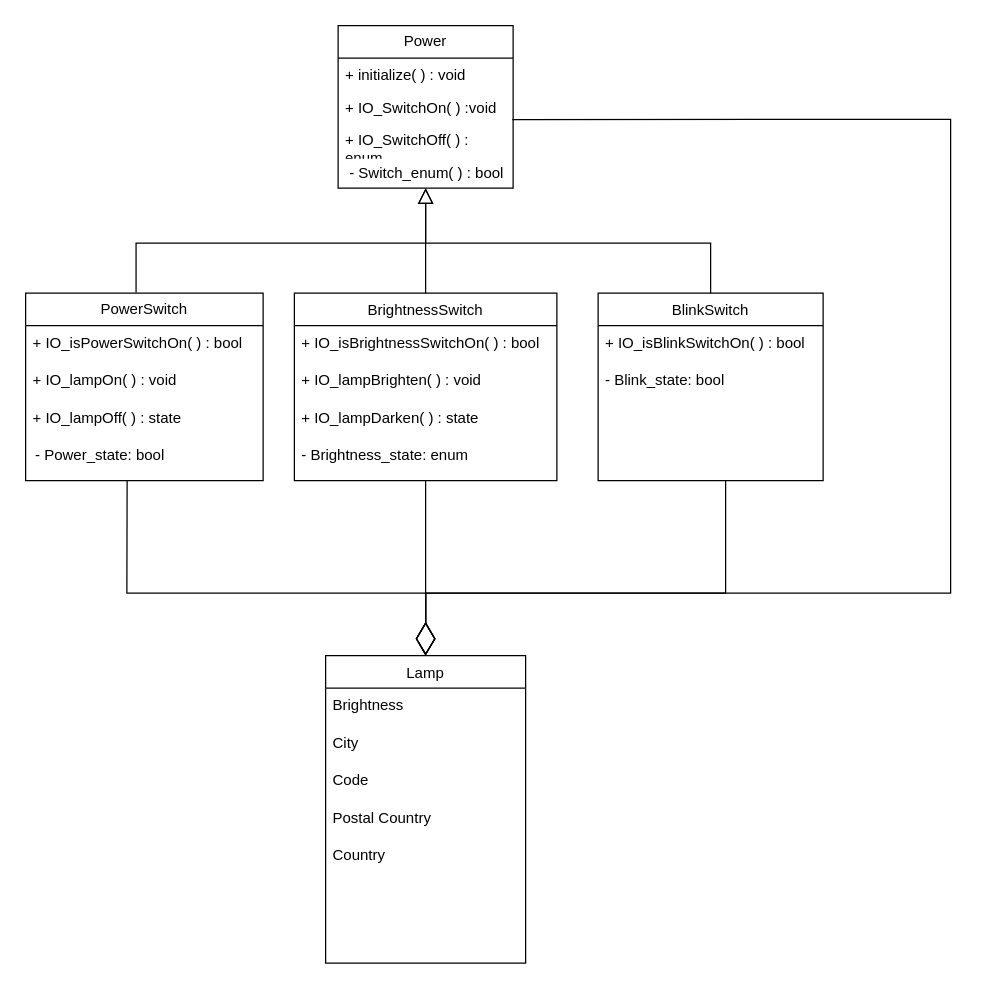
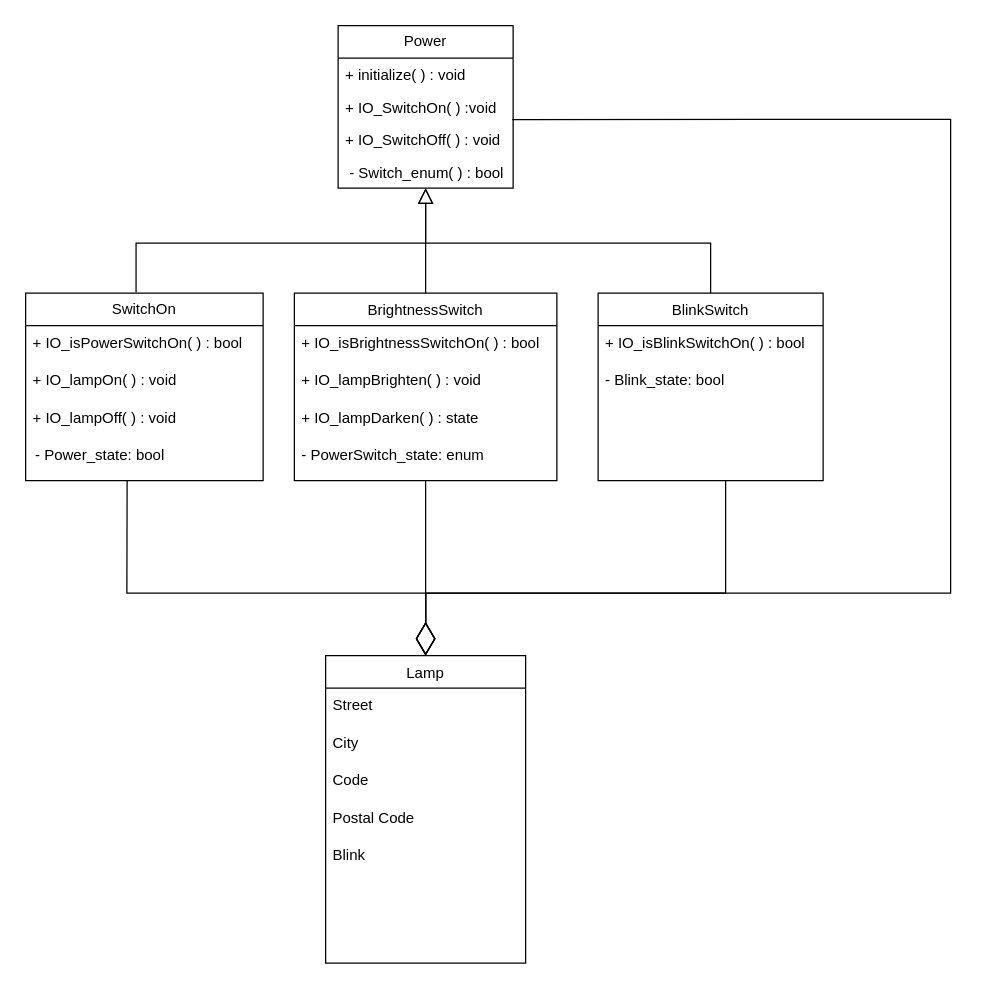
node "+ IO_SwitchOff( ) : enum": label "+ IO_SwitchOff( ) : enum" -> "+ IO_SwitchOff( ) : void"
node "PowerSwitch": label "PowerSwitch" -> "SwitchOn"
node "+ IO_lampOff( ) : state": label "+ IO_lampOff( ) : state" -> "+ IO_lampOff( ) : void"
node "- Brightness_state: enum": label "- Brightness_state: enum" -> "- PowerSwitch_state: enum"
node "Brightness": label "Brightness" -> "Street"
node "Postal Country": label "Postal Country" -> "Postal Code"
node "Country": label "Country" -> "Blink"
